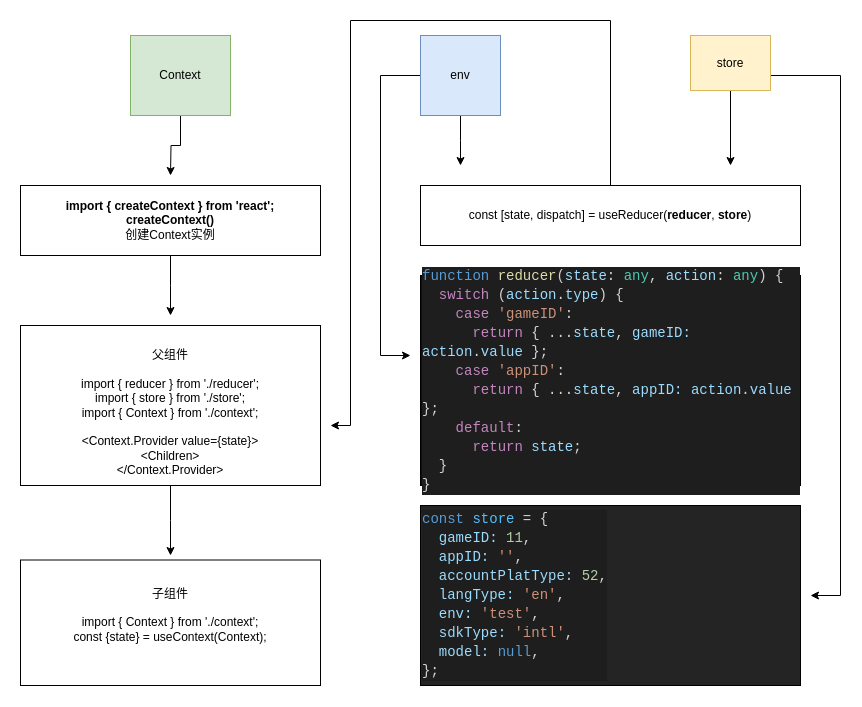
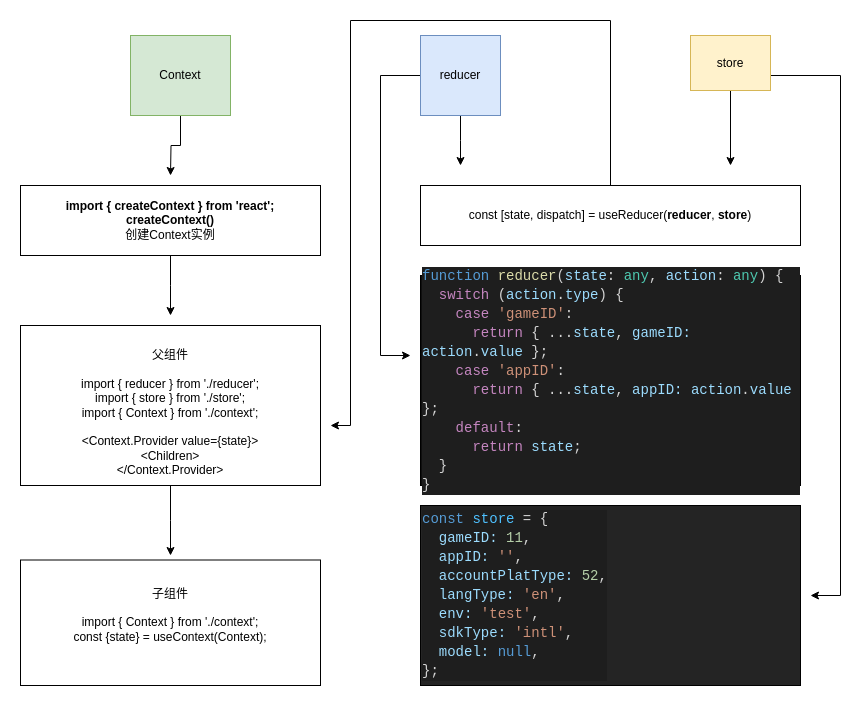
node "env": label "env" -> "reducer"
